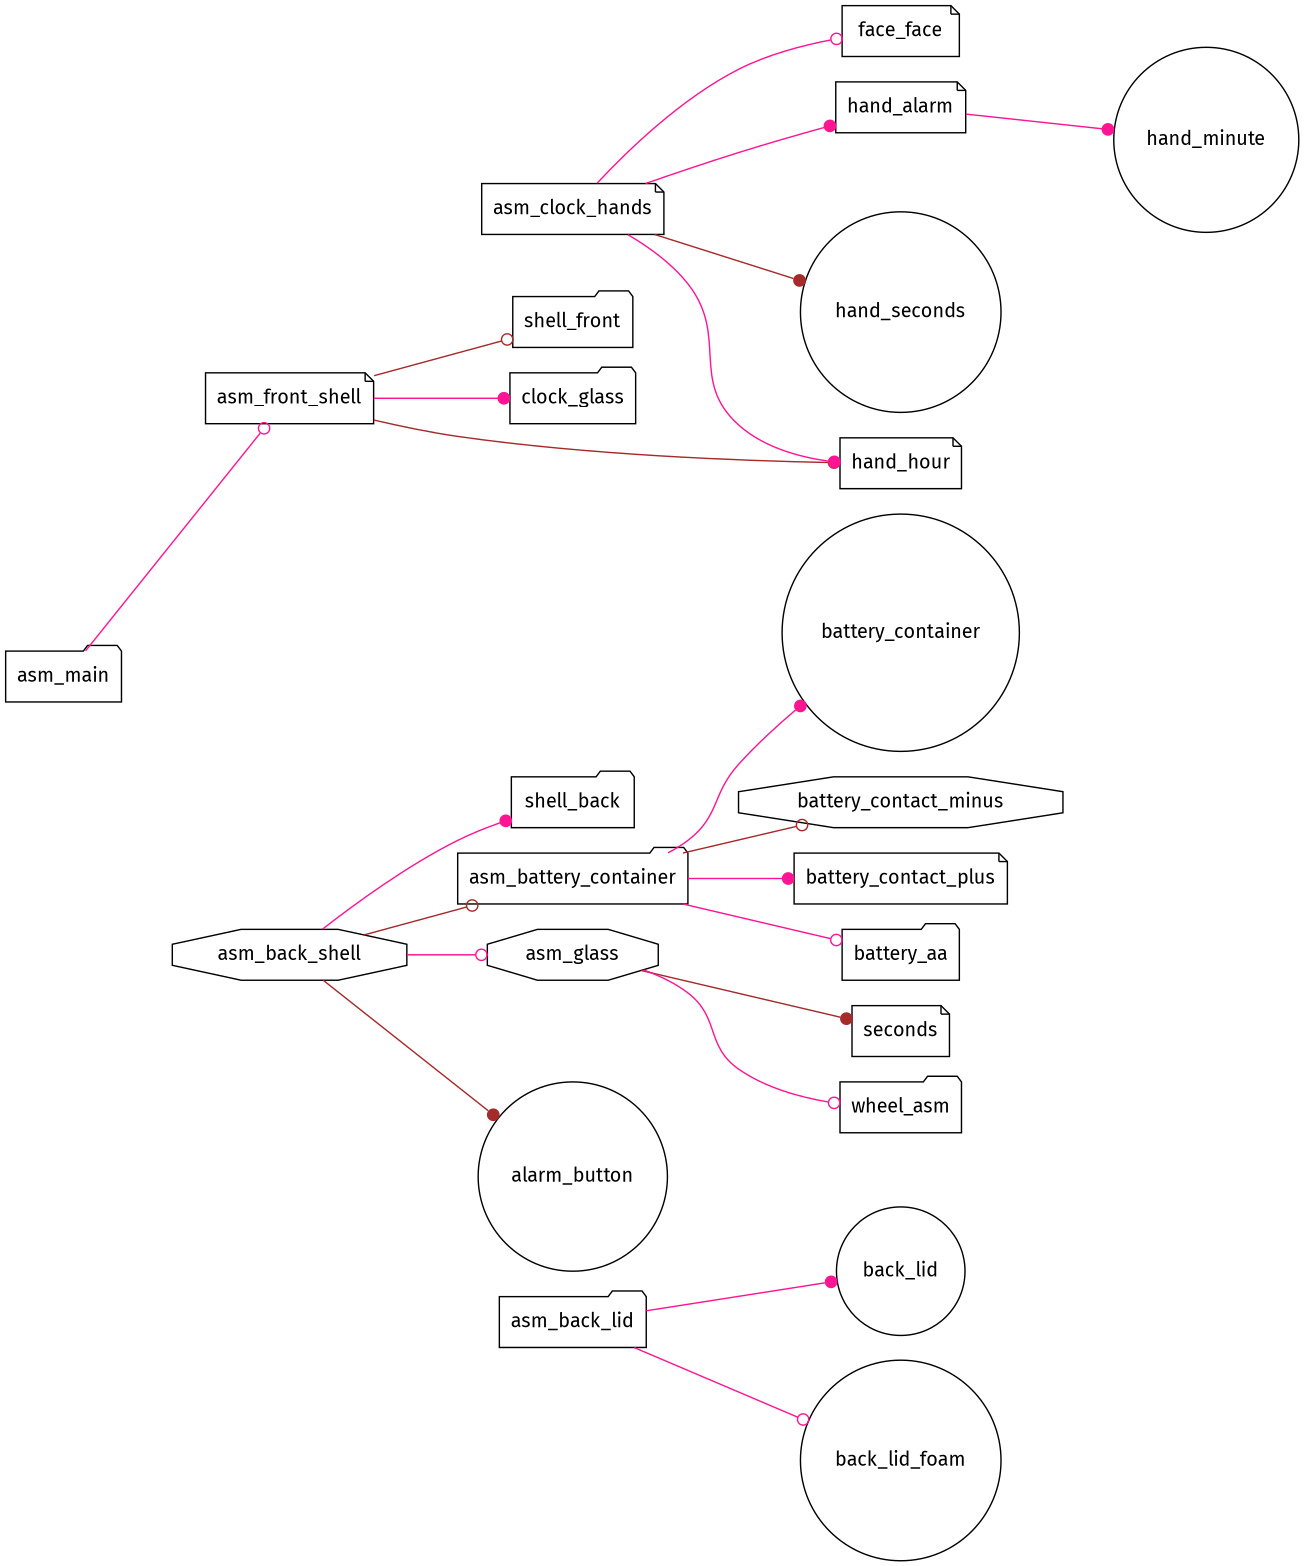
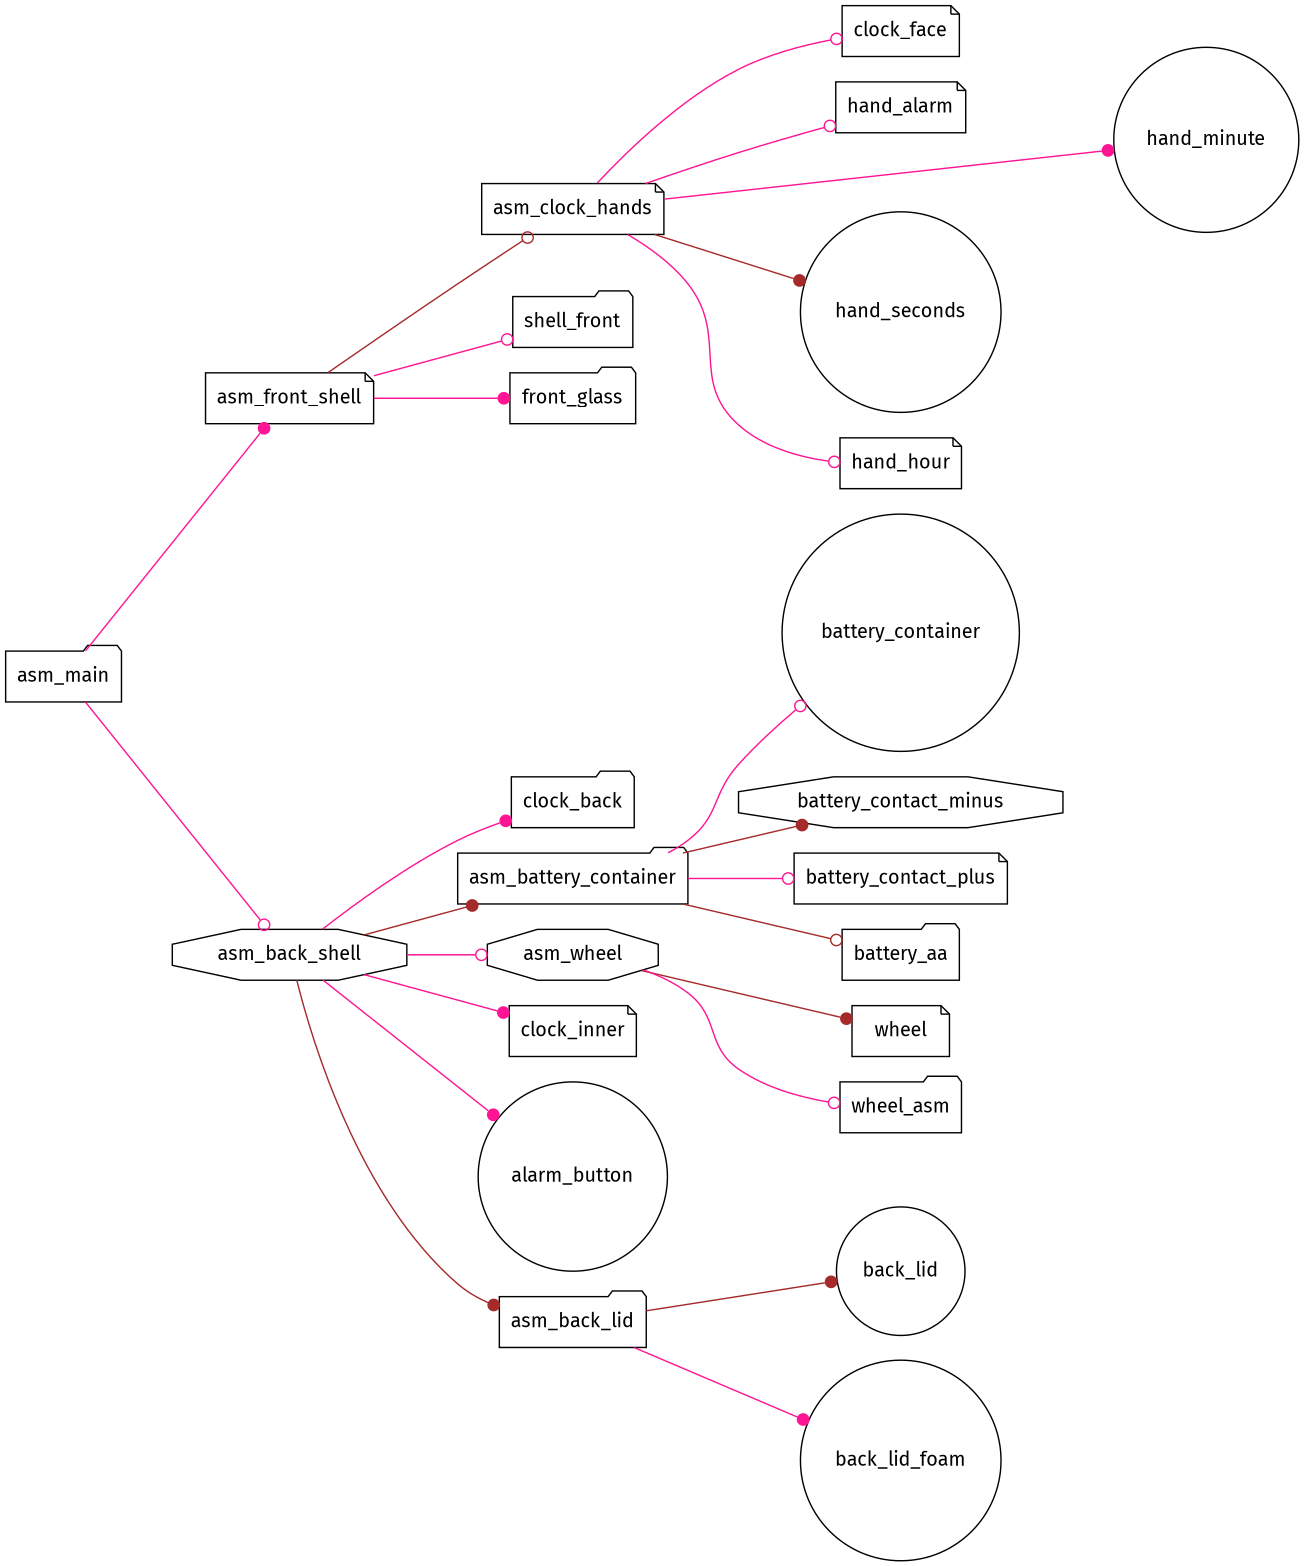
node "face_face": label "face_face" -> "clock_face"
edge "hand_alarm" -> "hand_minute": now "asm_clock_hands" -> "hand_minute"
edge "asm_clock_hands" -> "hand_alarm": arrowhead dot -> odot
edge "asm_front_shell" -> "shell_front": color brown -> deeppink
edge "asm_clock_hands" -> "hand_hour": arrowhead dot -> odot
node "clock_glass": label "clock_glass" -> "front_glass"
edge "asm_front_shell" -> "hand_hour": now "asm_front_shell" -> "asm_clock_hands"
edge "asm_main" -> "asm_front_shell": arrowhead odot -> dot
edge "asm_battery_container" -> "battery_container": arrowhead dot -> odot
node "shell_back": label "shell_back" -> "clock_back"
edge "asm_main" -> "asm_back_shell": added
edge "asm_battery_container" -> "battery_contact_minus": arrowhead odot -> dot
edge "asm_battery_container" -> "battery_contact_plus": arrowhead dot -> odot
edge "asm_back_shell" -> "asm_battery_container": arrowhead odot -> dot
edge "asm_battery_container" -> "battery_aa": color deeppink -> brown
node "asm_glass": label "asm_glass" -> "asm_wheel"
node "clock_inner": added
node "seconds": label "seconds" -> "wheel"
edge "asm_back_shell" -> "alarm_button": color brown -> deeppink
edge "asm_back_shell" -> "asm_back_lid": added
edge "asm_back_lid" -> "back_lid": color deeppink -> brown
edge "asm_back_lid" -> "back_lid_foam": arrowhead odot -> dot
